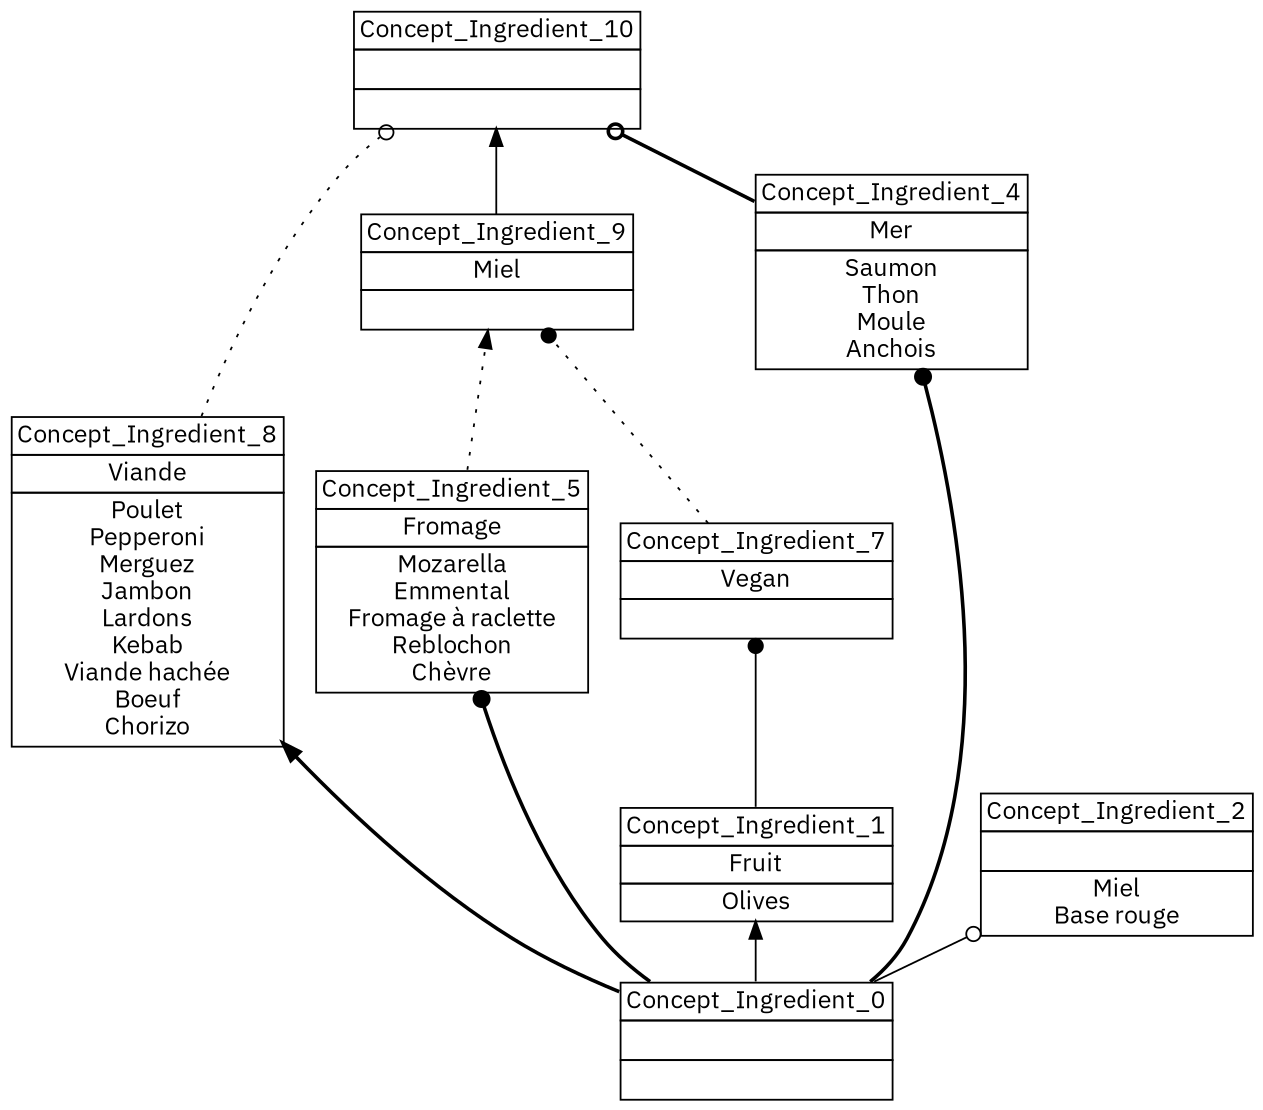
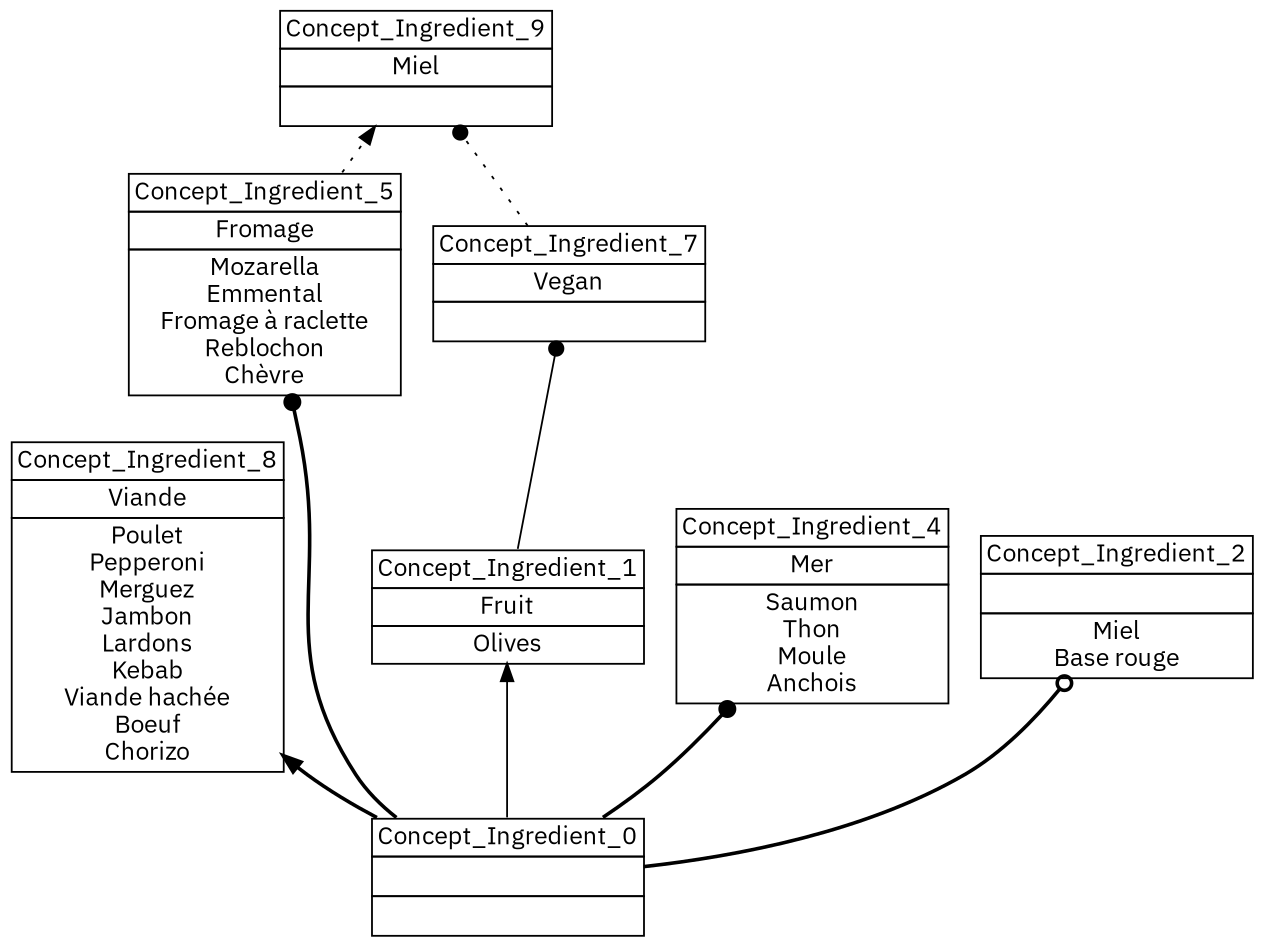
node "Concept_Ingredient_10": removed
edge "Concept_Ingredient_0" -> "Concept_Ingredient_2": style solid -> bold
